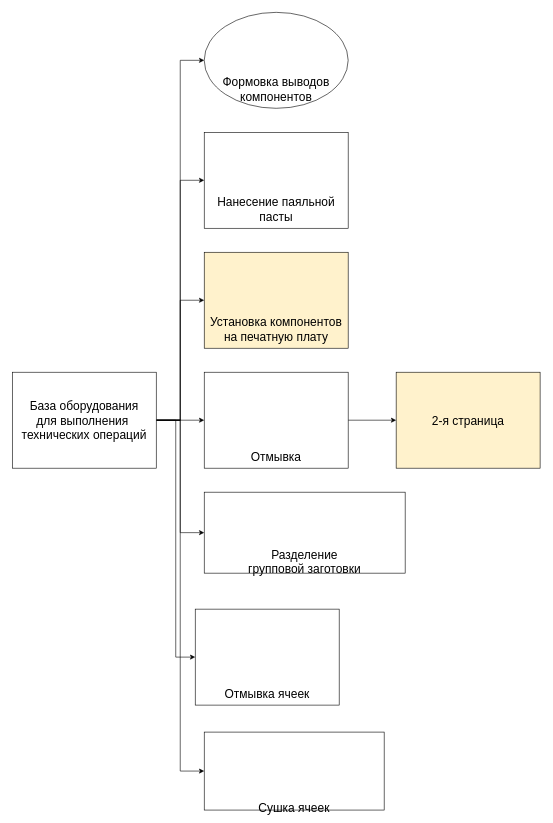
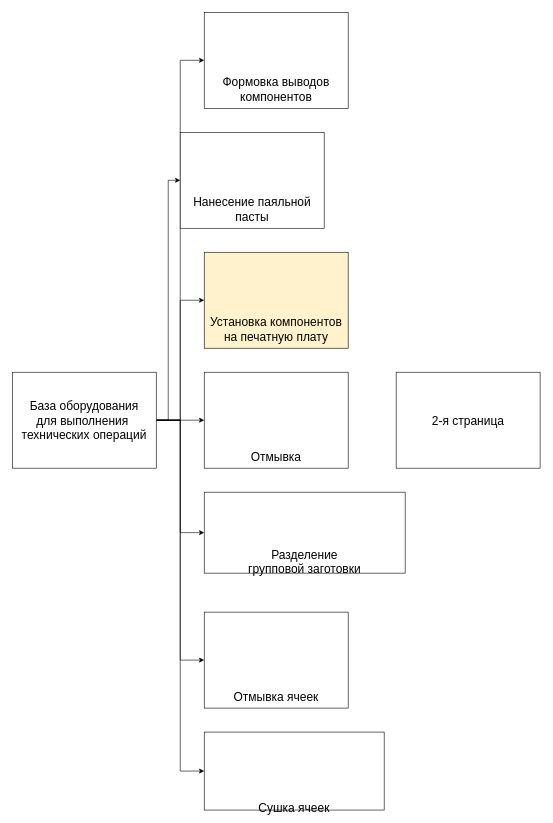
node "Формовка выводов компонентов": shape ellipse -> rectangle
node "Нанесение паяльной пасты": moved (276, 180) -> (252, 180)
edge "Отмывка" -> "2-я страница": removed
node "2-я страница": fillcolor #fff2cc -> #ffffff
node "Отмывка ячеек": moved (267, 657) -> (276, 660)
